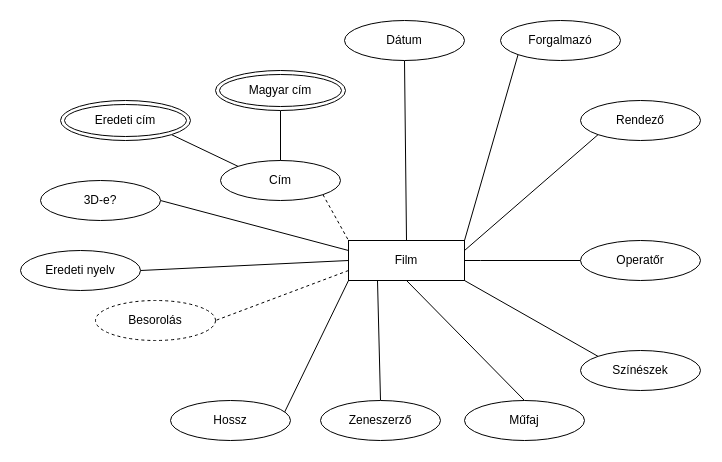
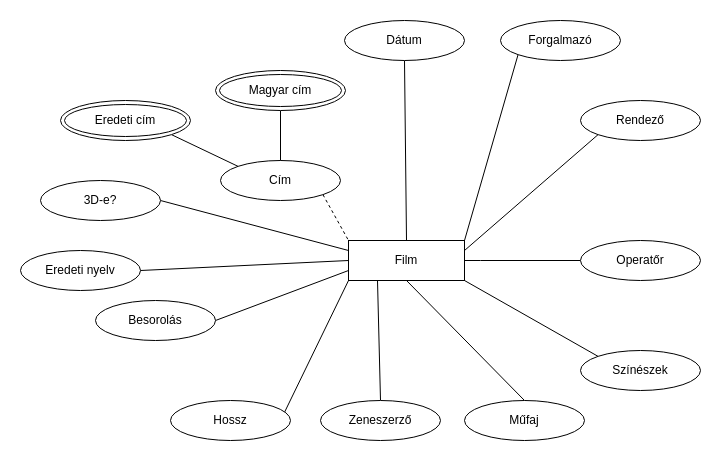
edge "Film" -- "Besorolás": style dashed -> solid
node "Besorolás": style dashed -> solid
